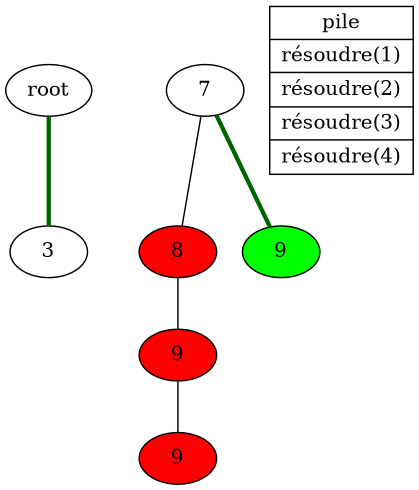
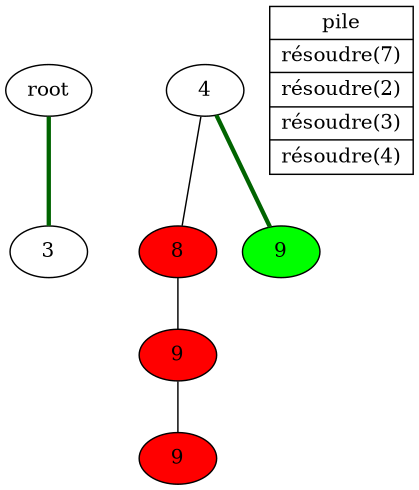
node "pile": text "résoudre(1)" -> "résoudre(7)"
node "7": label "7" -> "4"
